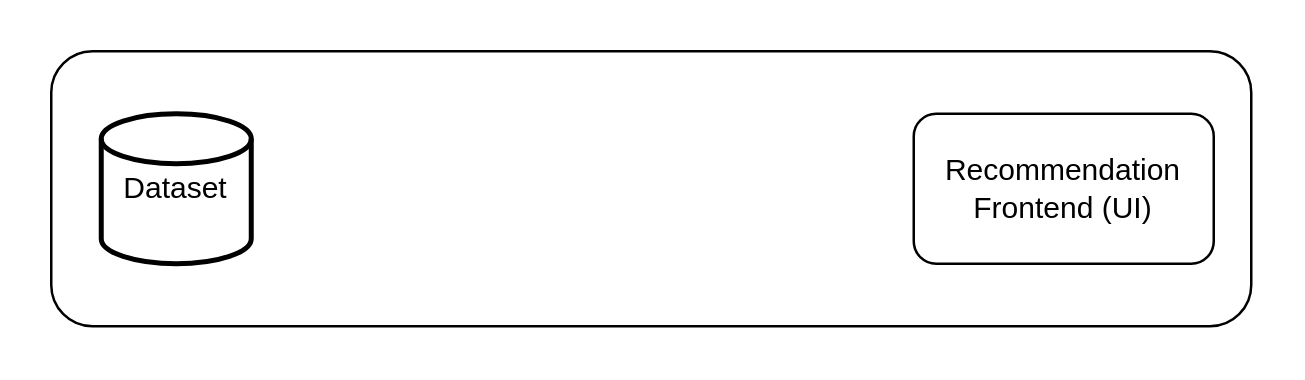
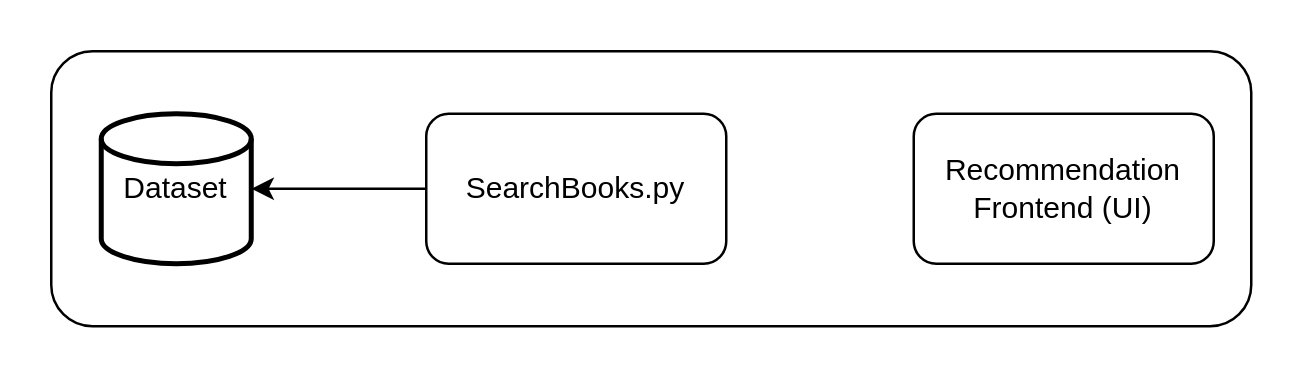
edge "SearchBooks.py" -> "Dataset": added
node "SearchBooks.py": added
